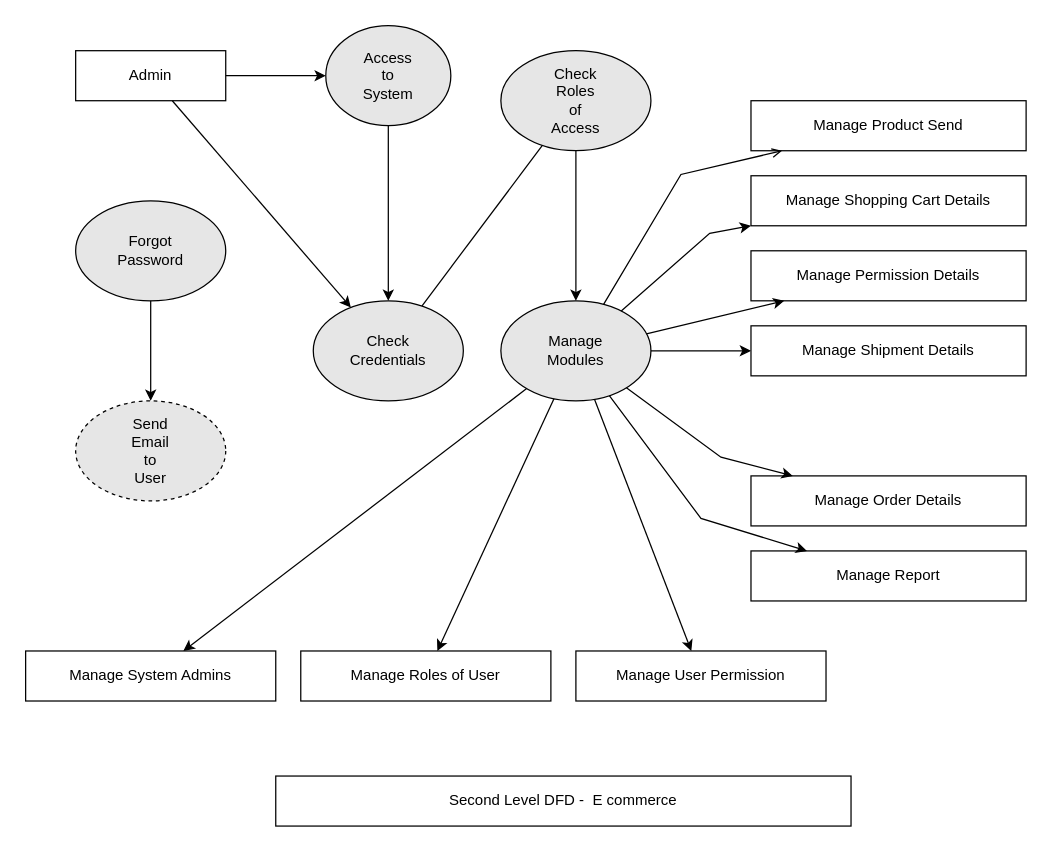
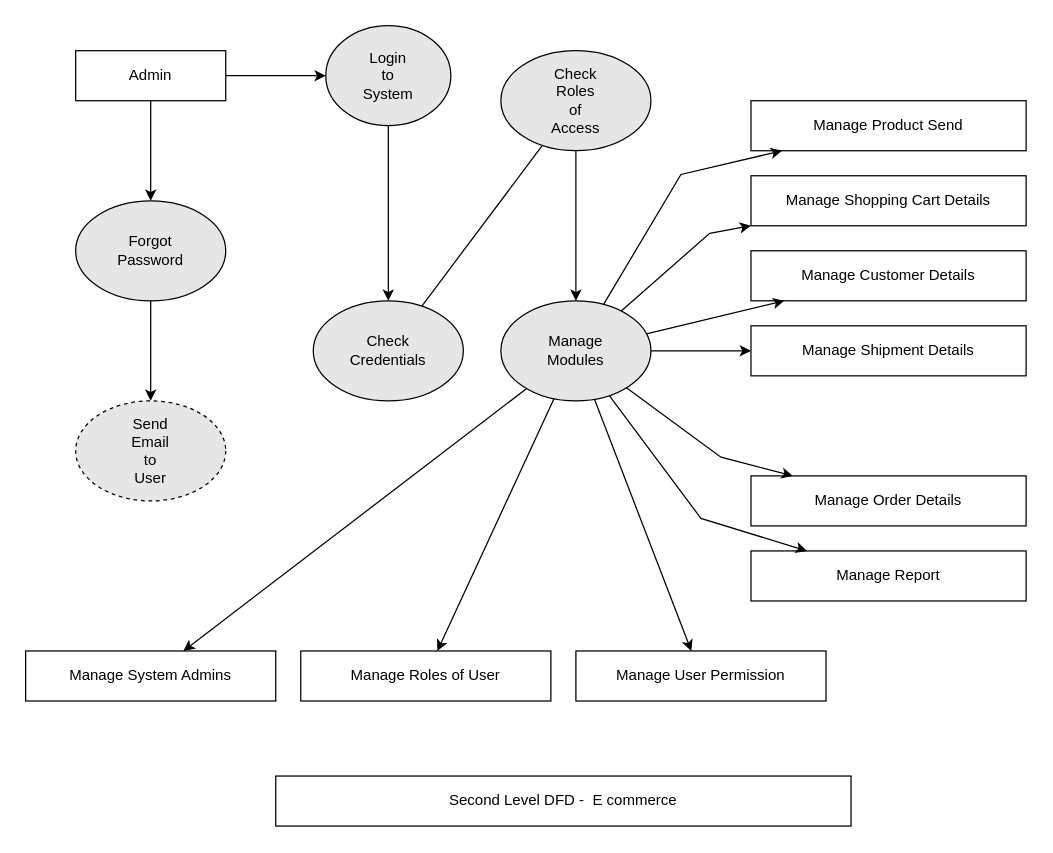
node "Access to System": label "Access to System" -> "Login to System"
edge "Manage Modules" -> "Manage Product Send": arrowhead open -> classic
edge "Admin" -> "Check Credentials": now "Admin" -> "Forgot Password"
node "Manage Permission Details": label "Manage Permission Details" -> "Manage Customer Details"
